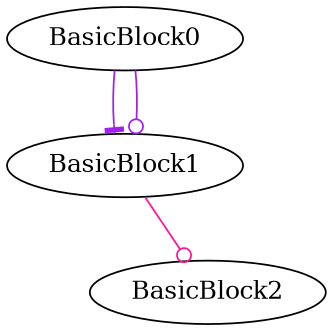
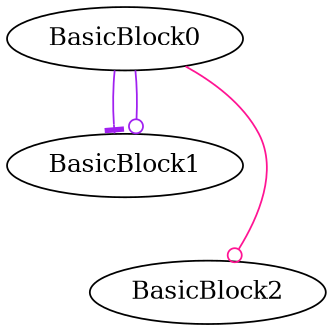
edge "BasicBlock1" -> "BasicBlock2": now "BasicBlock0" -> "BasicBlock2"
